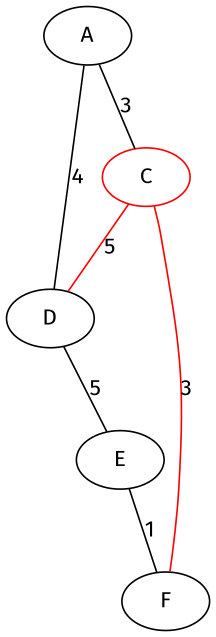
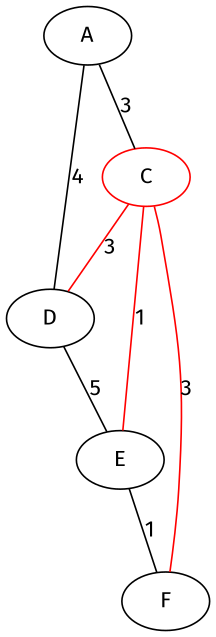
edge "C" -- "D": label "5" -> "3"
edge "C" -- "E": added, label "1"
